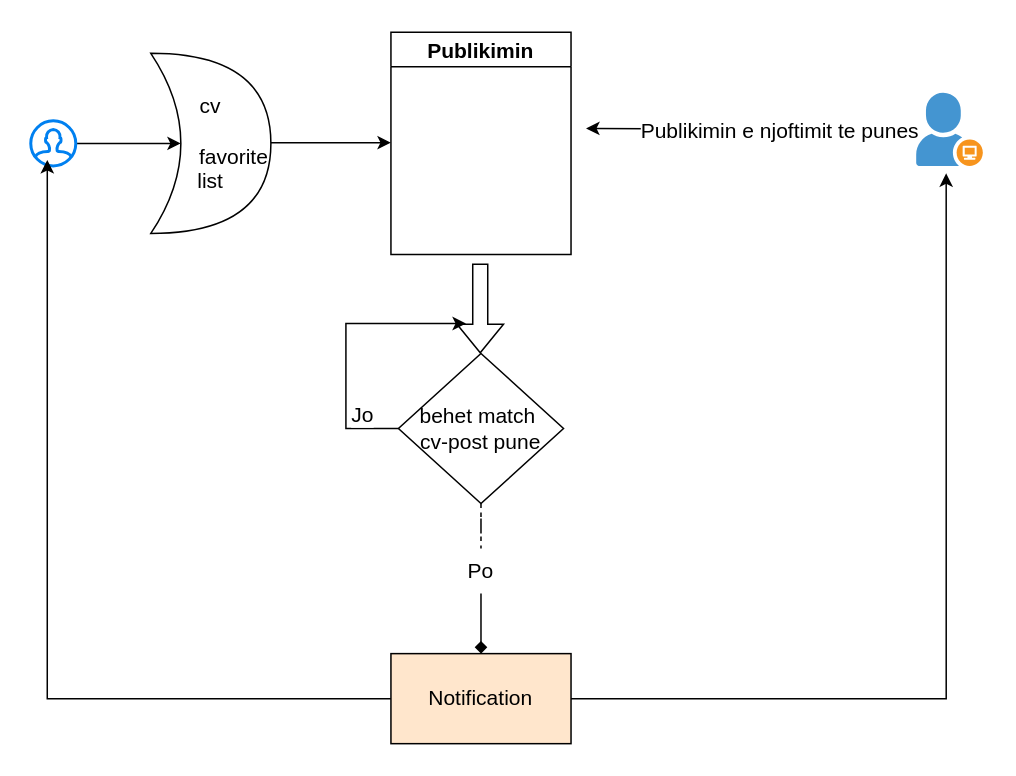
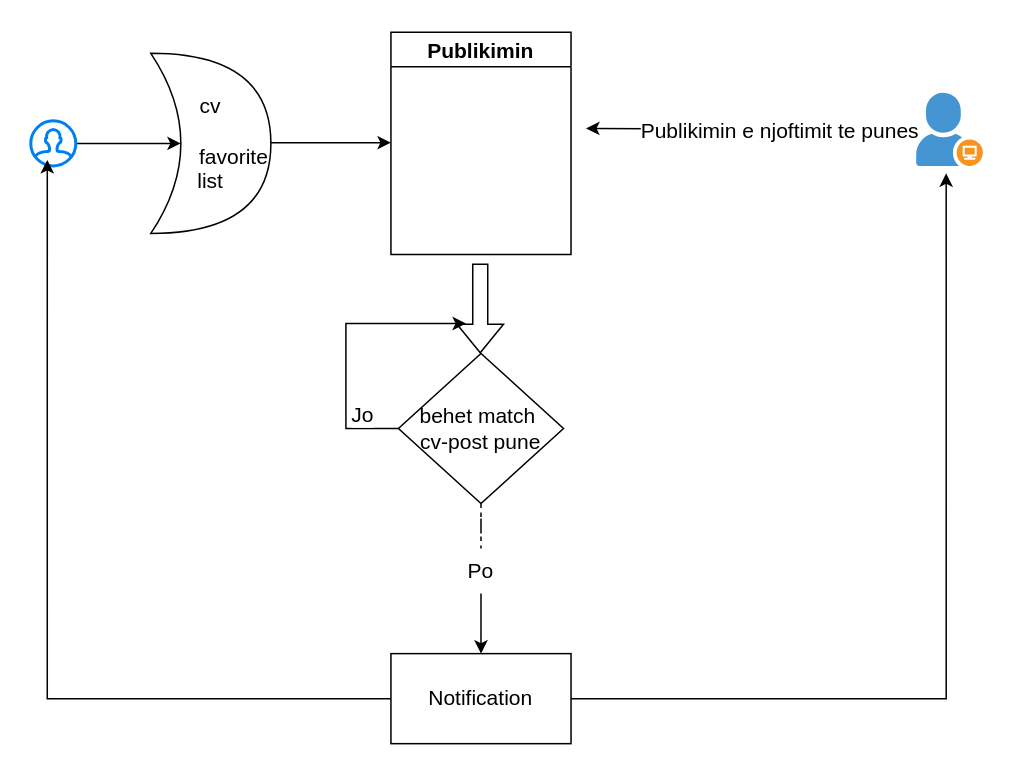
edge "Po" -> "Notification": arrowhead diamond -> classic
node "Notification": fillcolor #ffe6cc -> #ffffff
